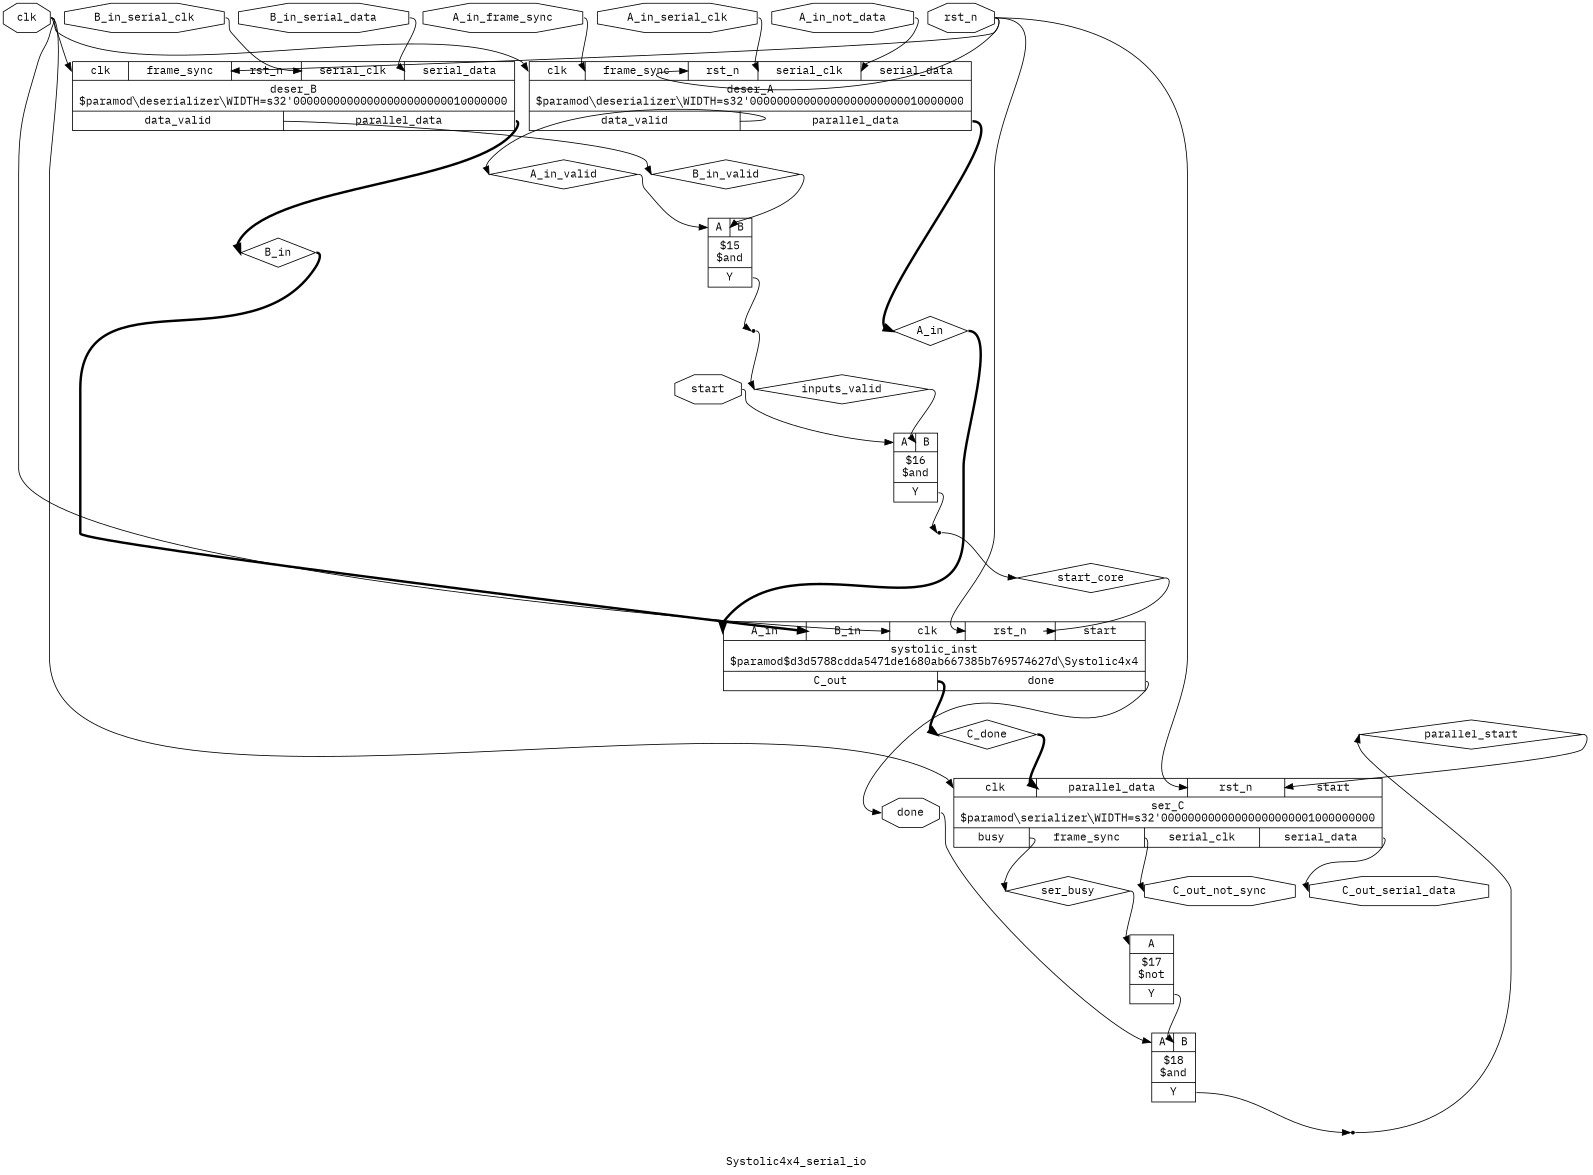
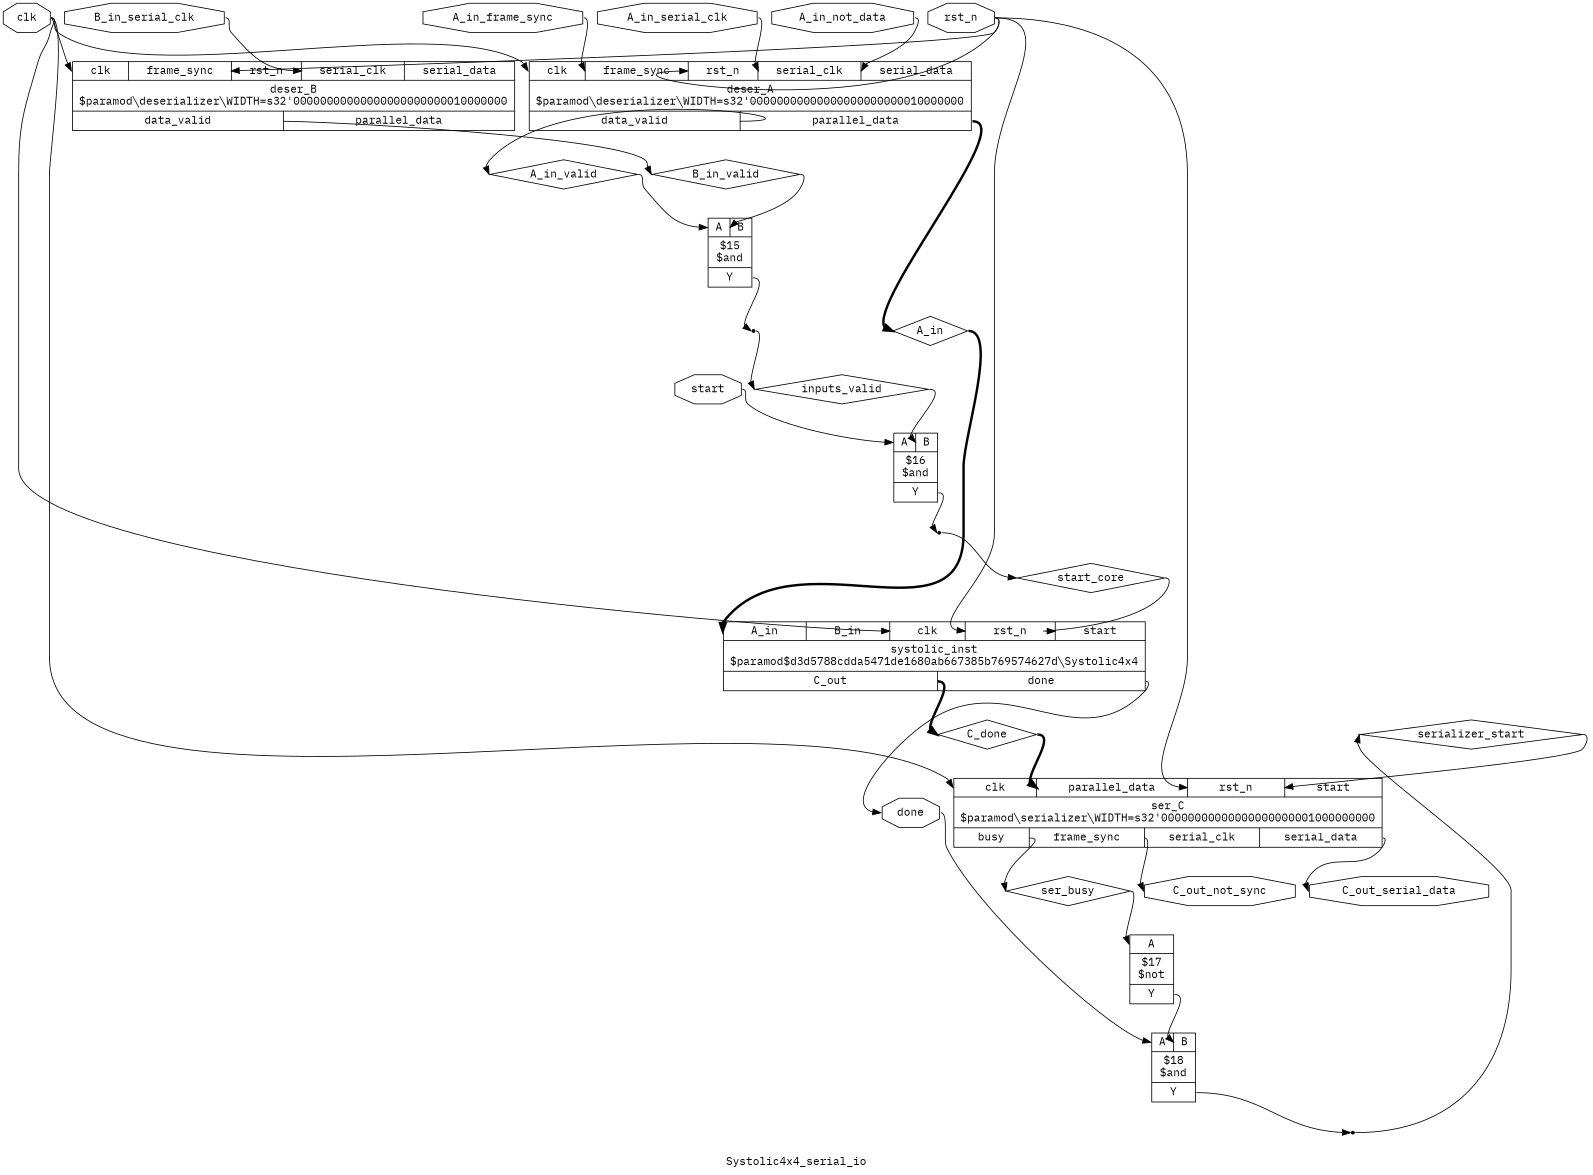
node "B_in_serial_data": removed
node "B_in": removed
node "parallel_start": label "parallel_start" -> "serializer_start"
